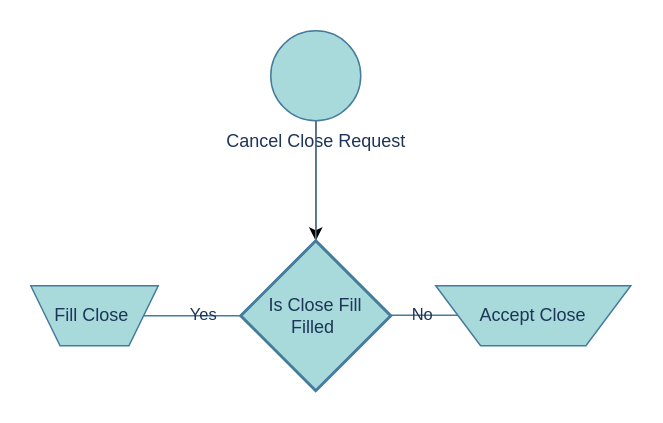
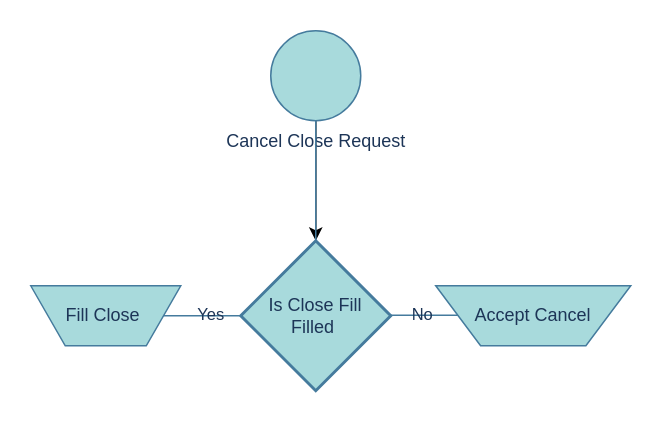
node "Fill Close": size 128x60 -> 150x60
node "Accept Close": label "Accept Close" -> "Accept Cancel"
